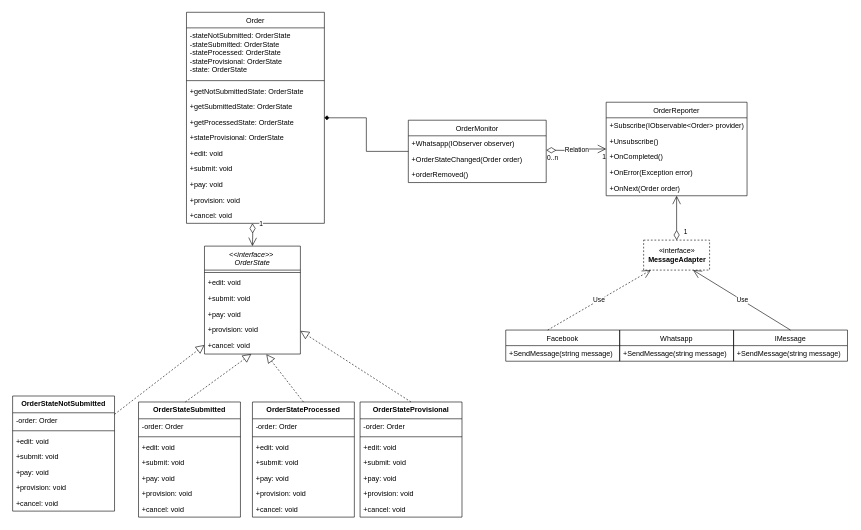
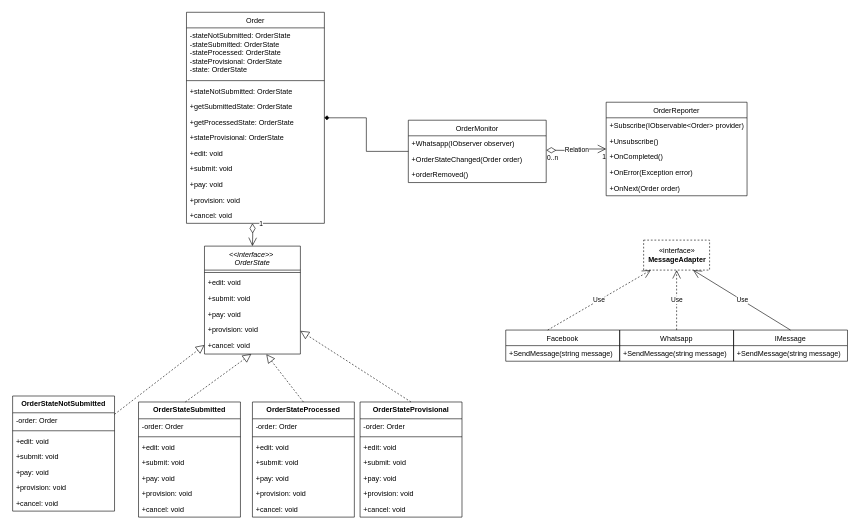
node "+getNotSubmittedState: OrderState": label "+getNotSubmittedState: OrderState" -> "+stateNotSubmitted: OrderState"
edge "OrderReporter" -- "«interface» MessageAdapter": removed, label "1"
edge "Whatsapp" -> "«interface» MessageAdapter": added, label "Use"
